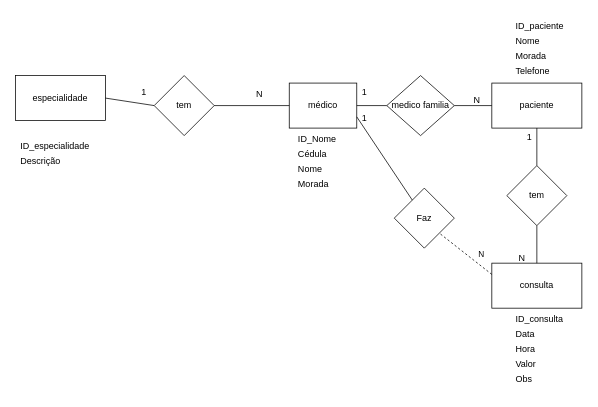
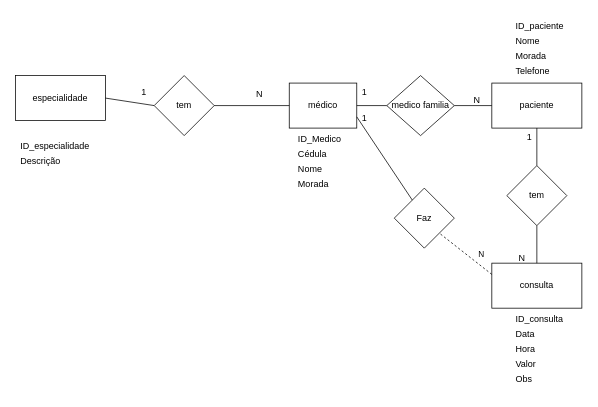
node "ID_Nome": label "ID_Nome" -> "ID_Medico"
